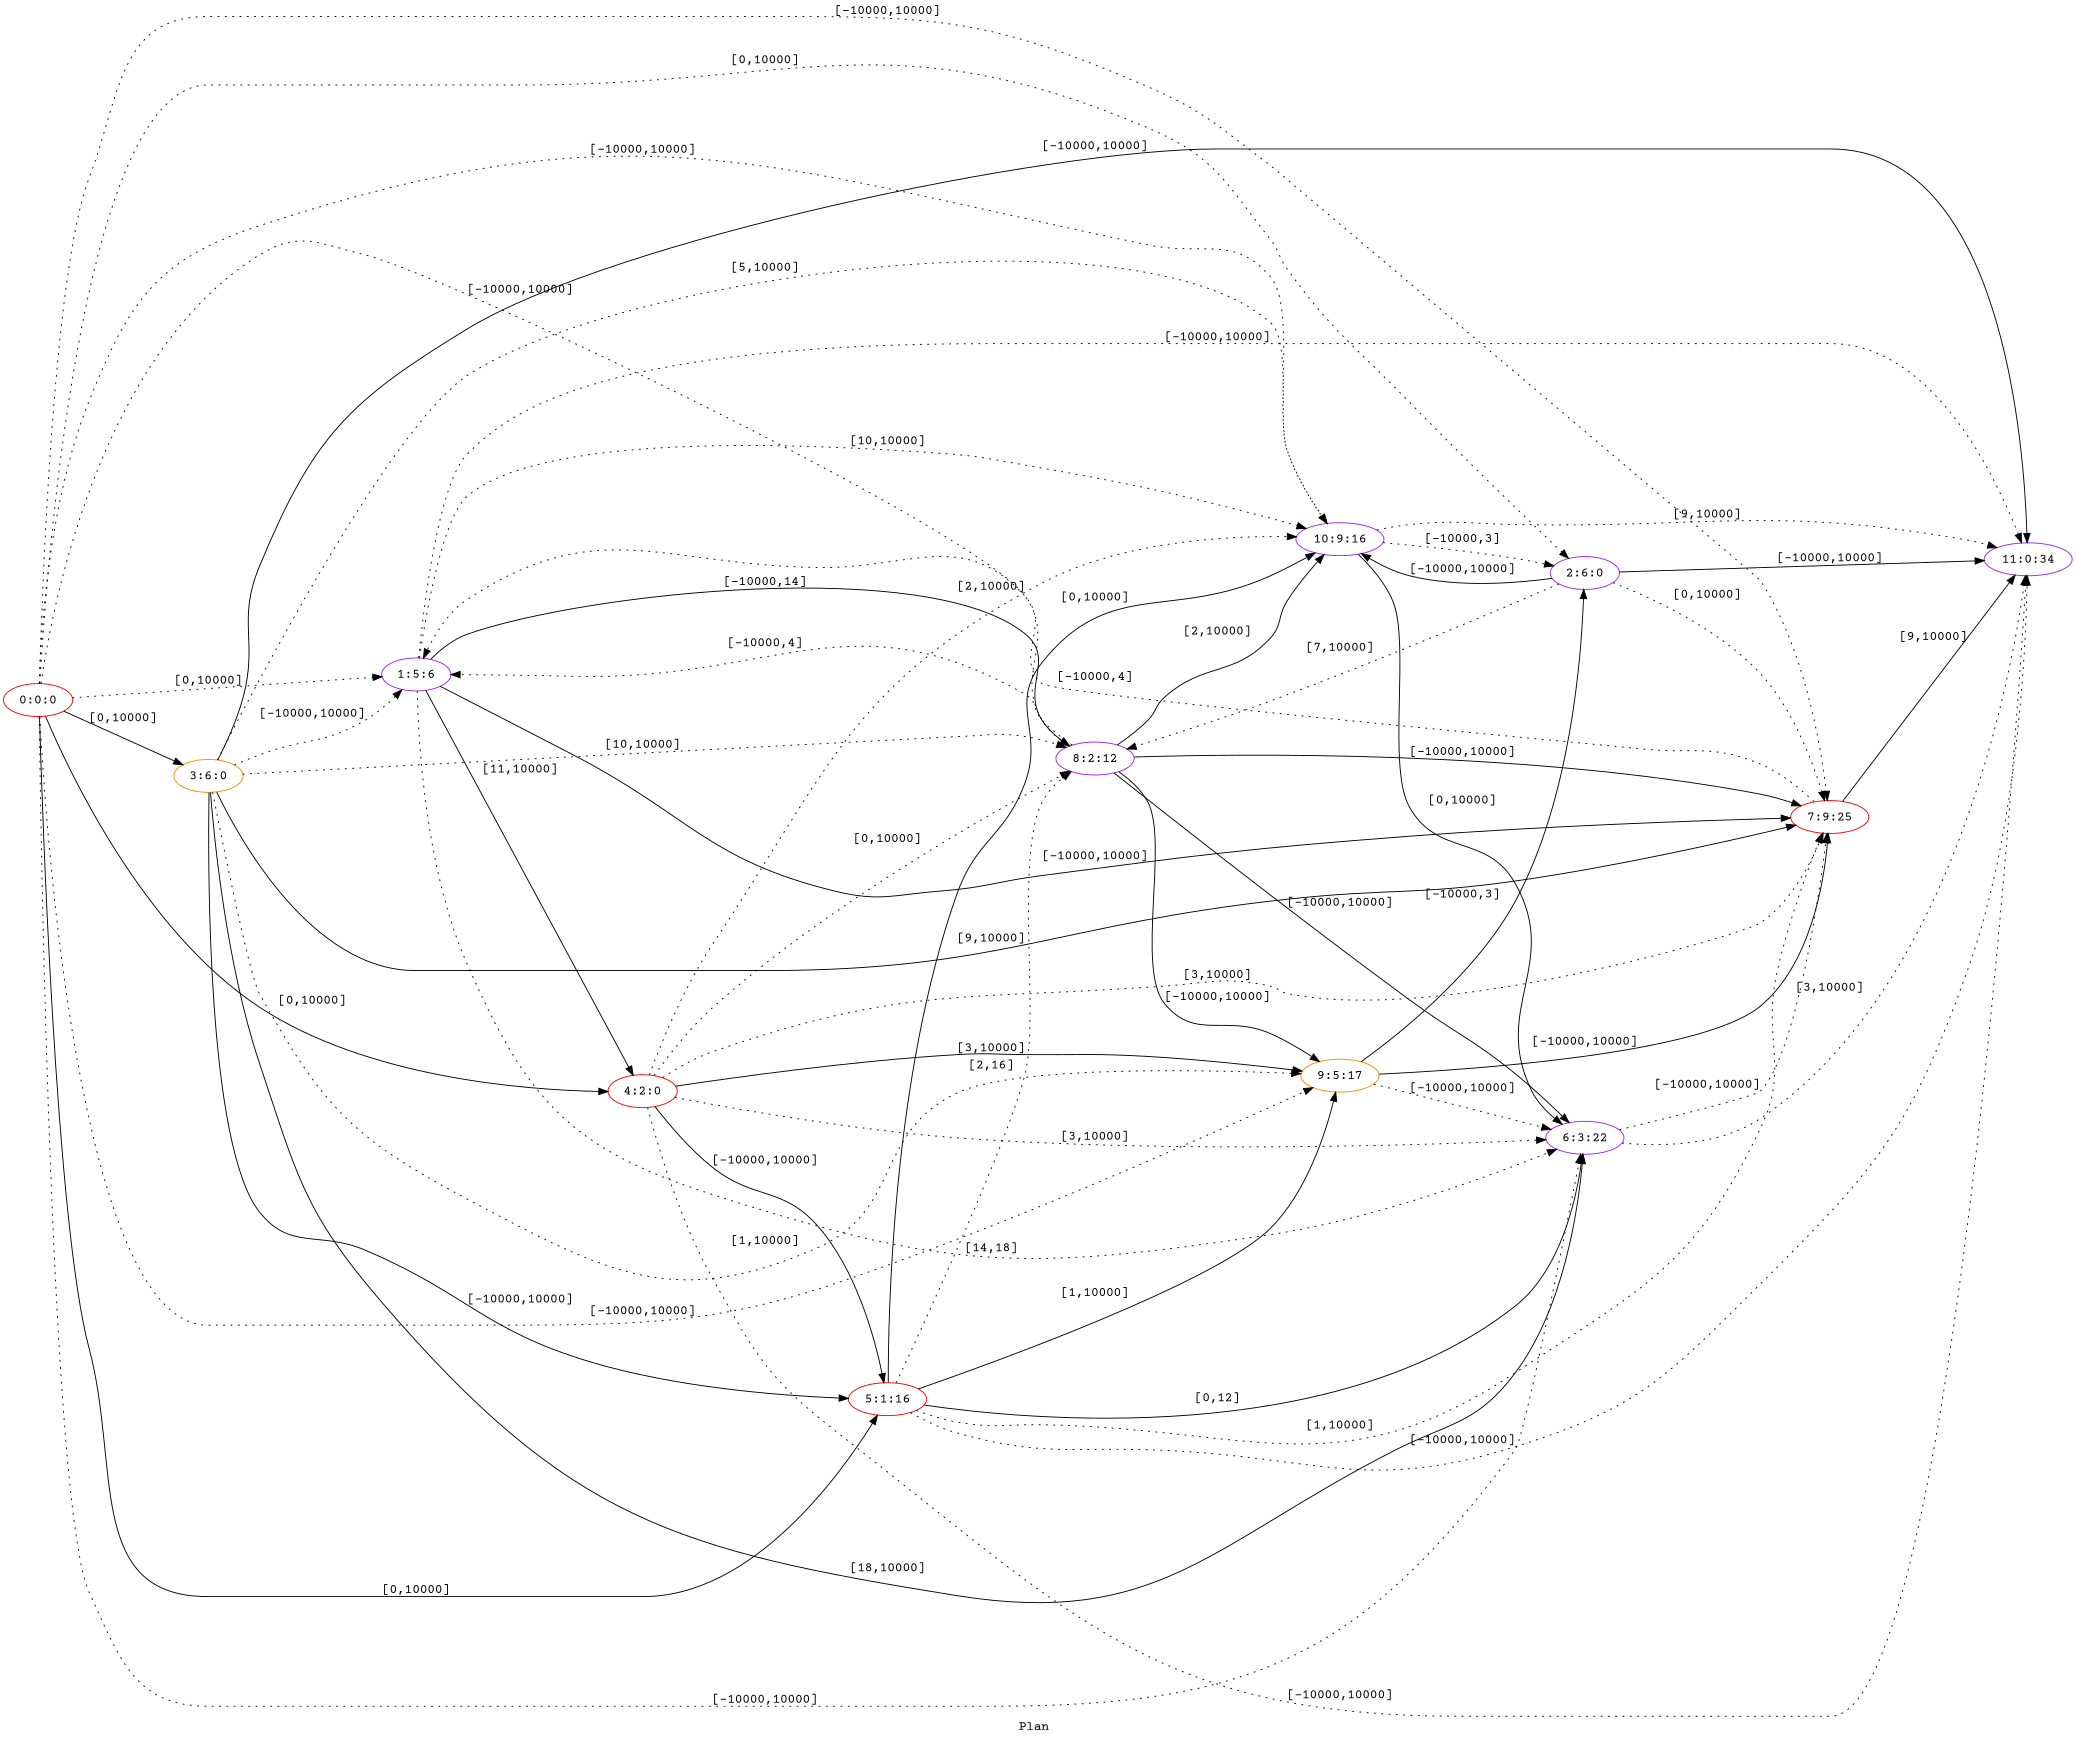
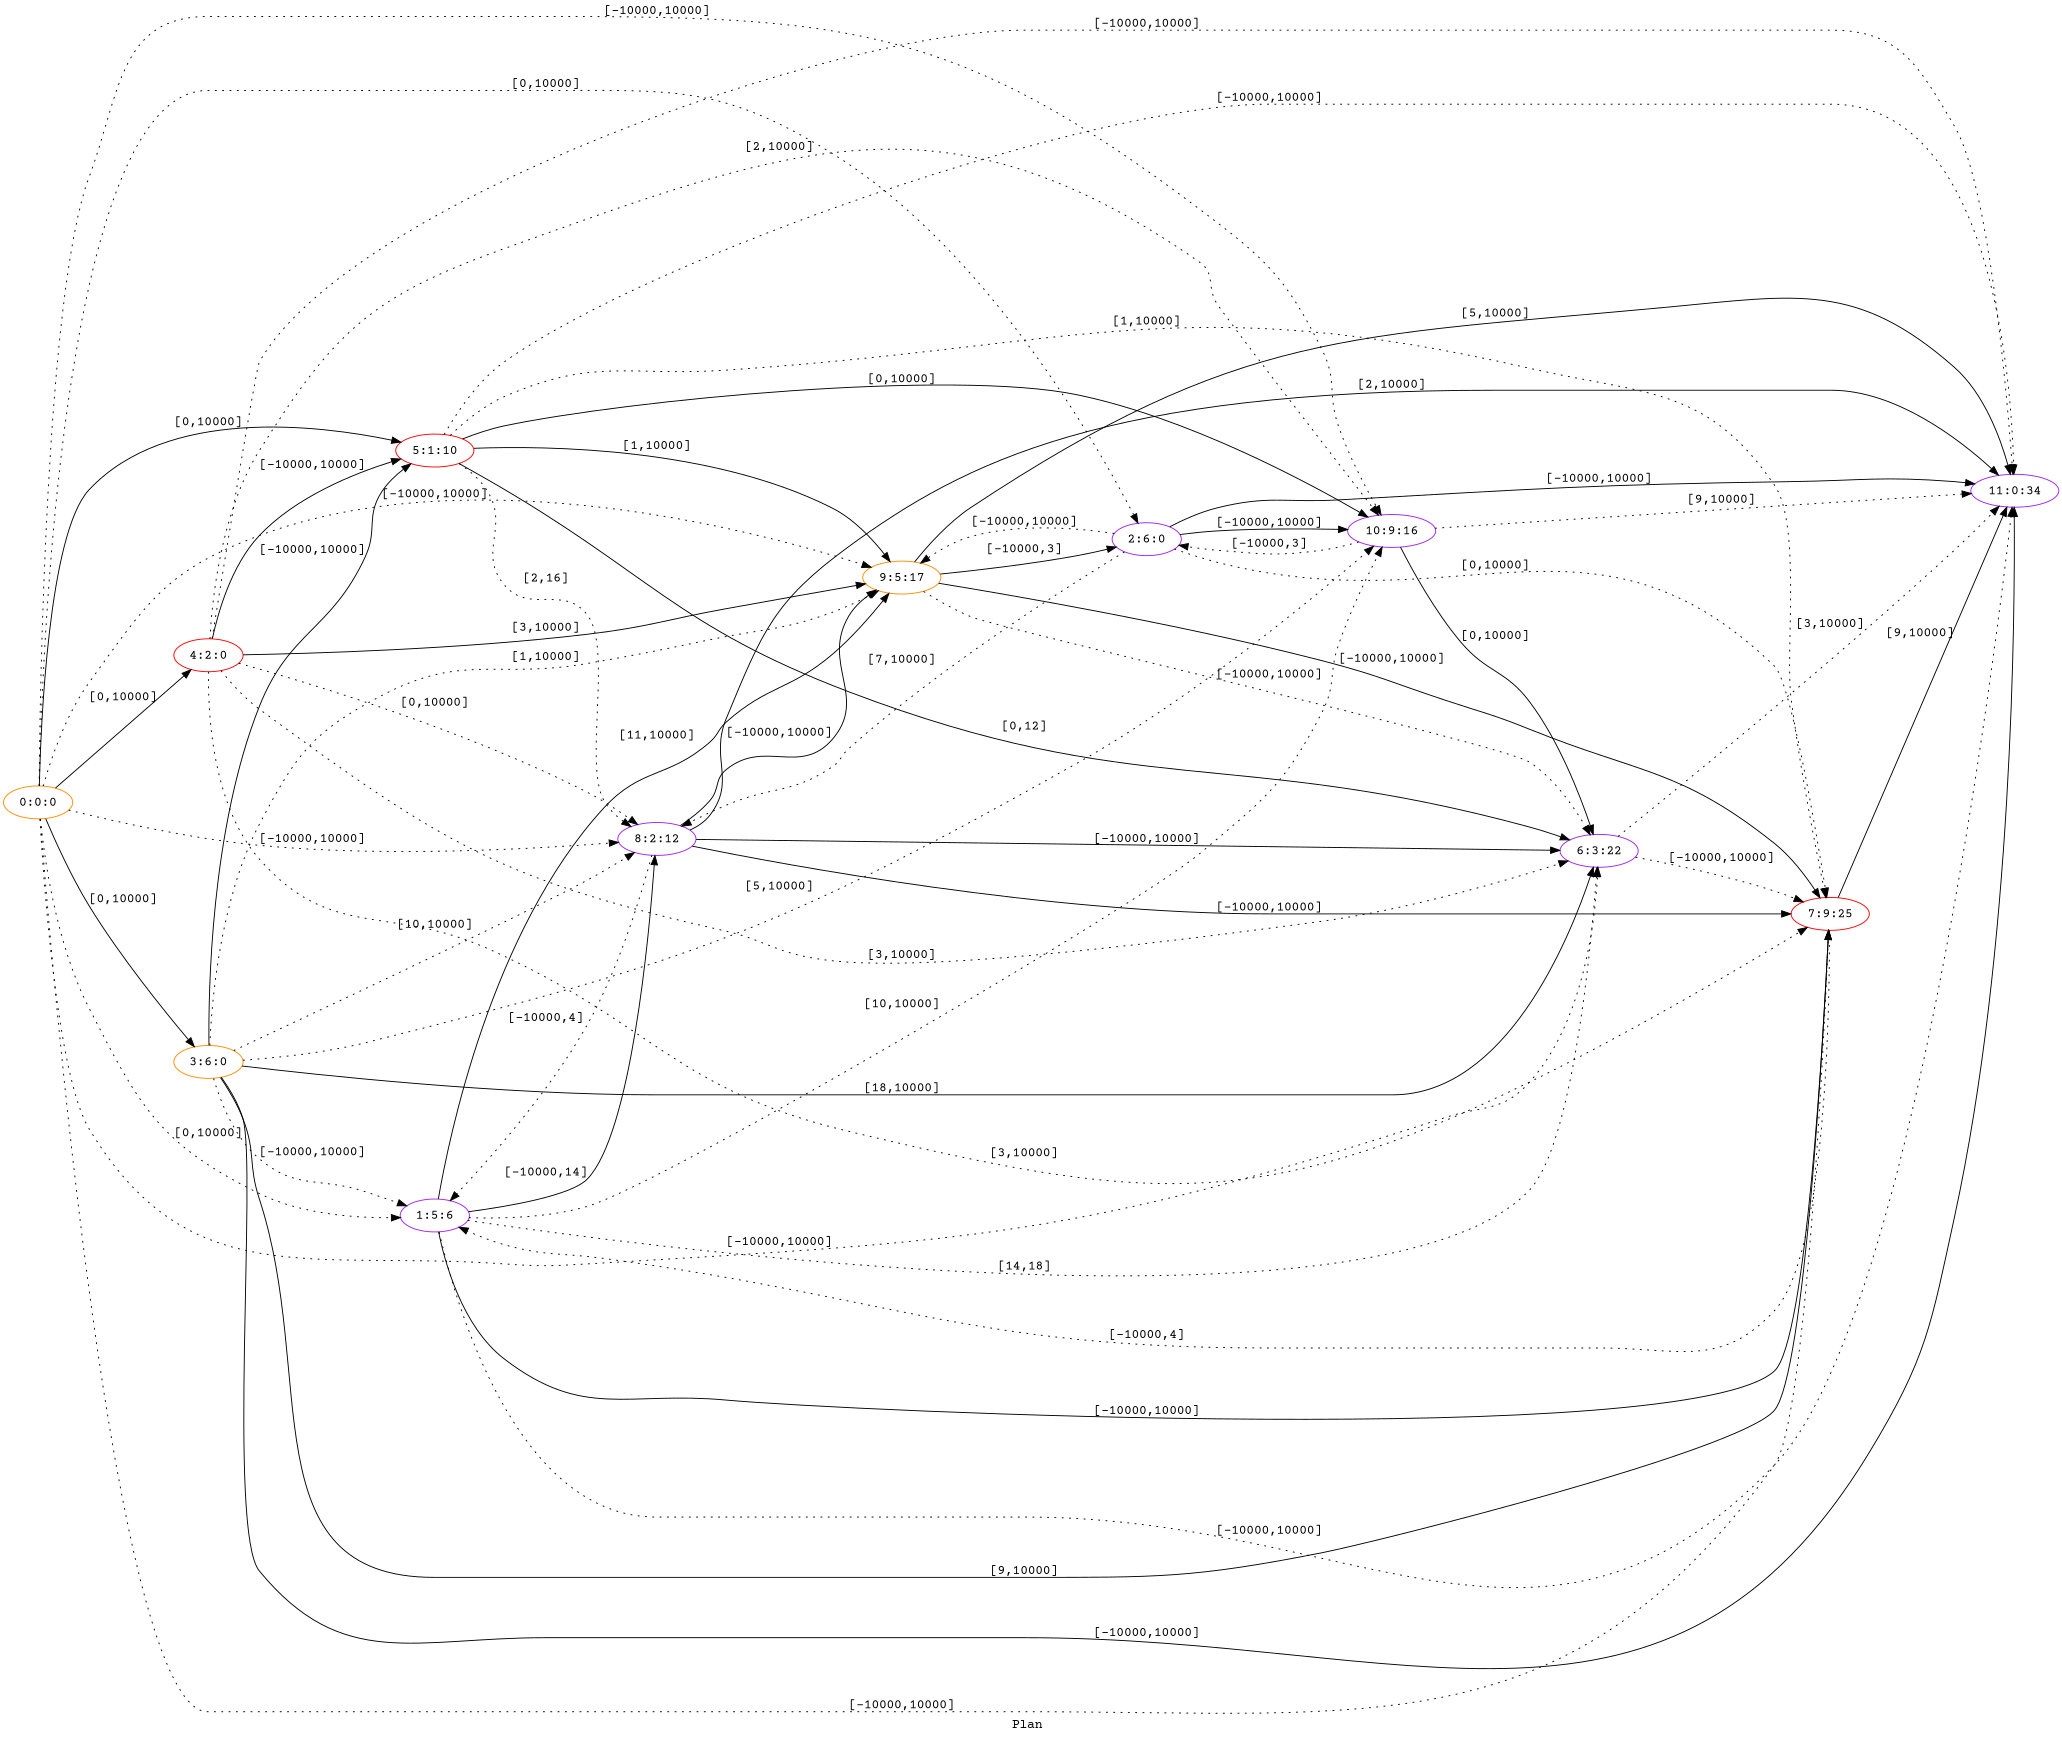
edge "9:5:17" -> "11:0:34": added, label "[5,10000]"
edge "2:6:0" -> "9:5:17": added, label "[-10000,10000]"
edge "8:2:12" -> "10:9:16": now "8:2:12" -> "11:0:34"
node "0:0:0": color red -> darkorange
edge "1:5:6" -> "4:2:0": now "1:5:6" -> "9:5:17"
node "5:1:16": label "5:1:16" -> "5:1:10"
